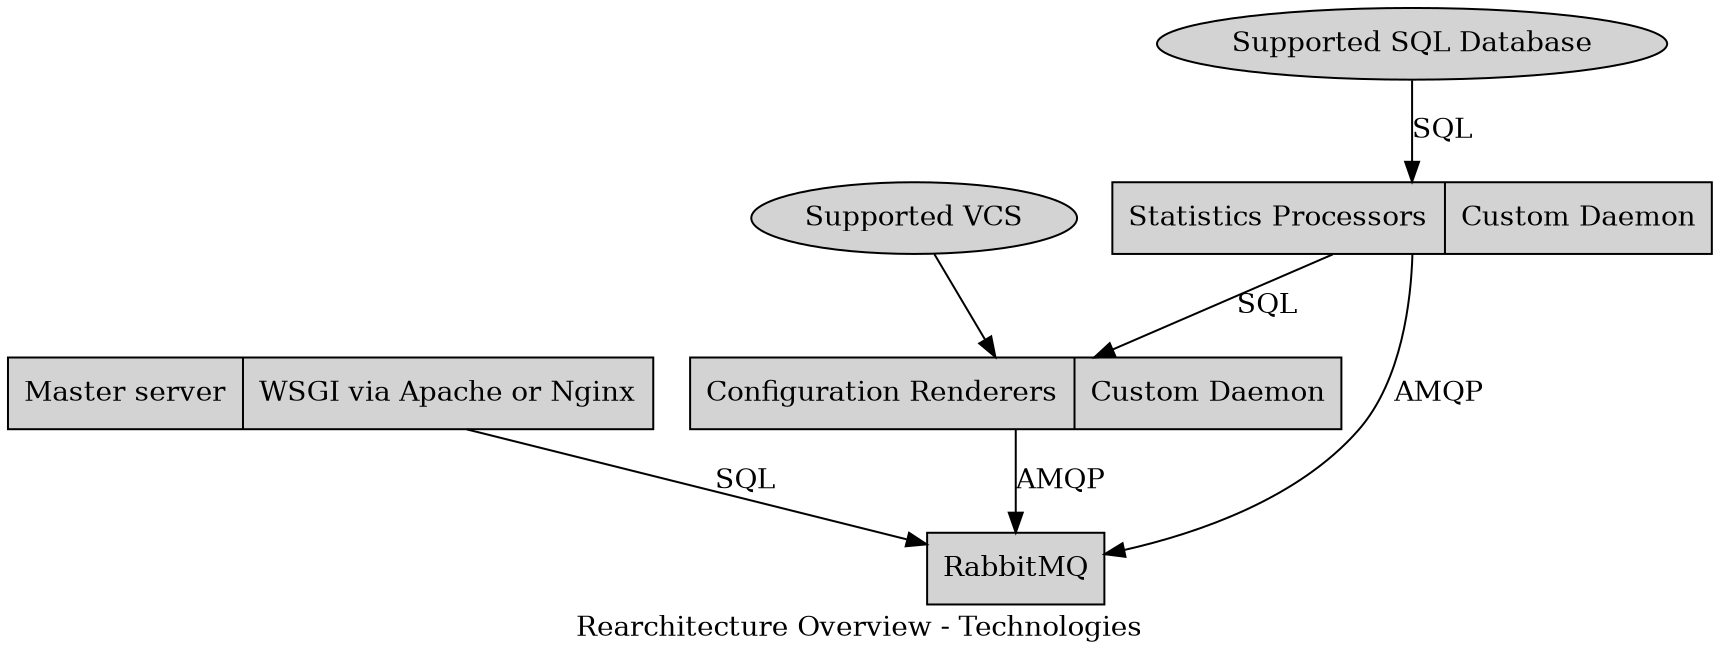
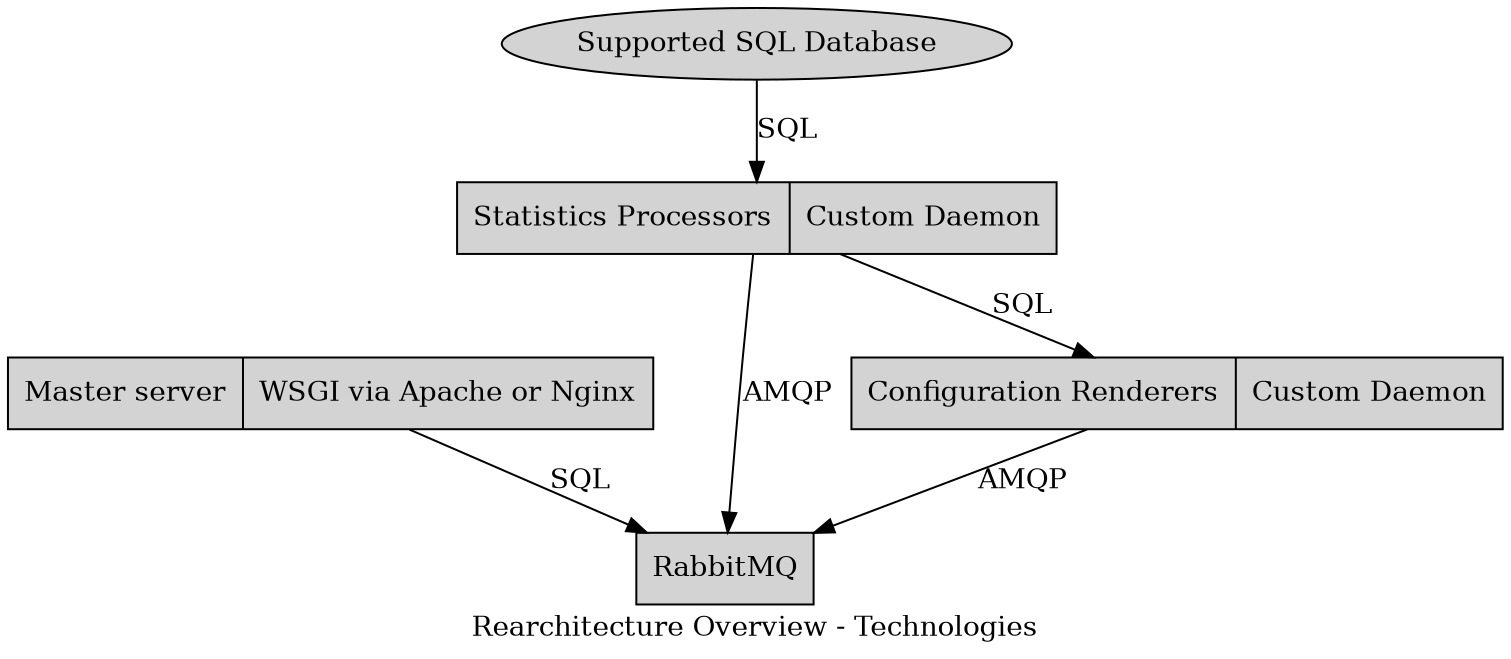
node "Supported VCS": removed
